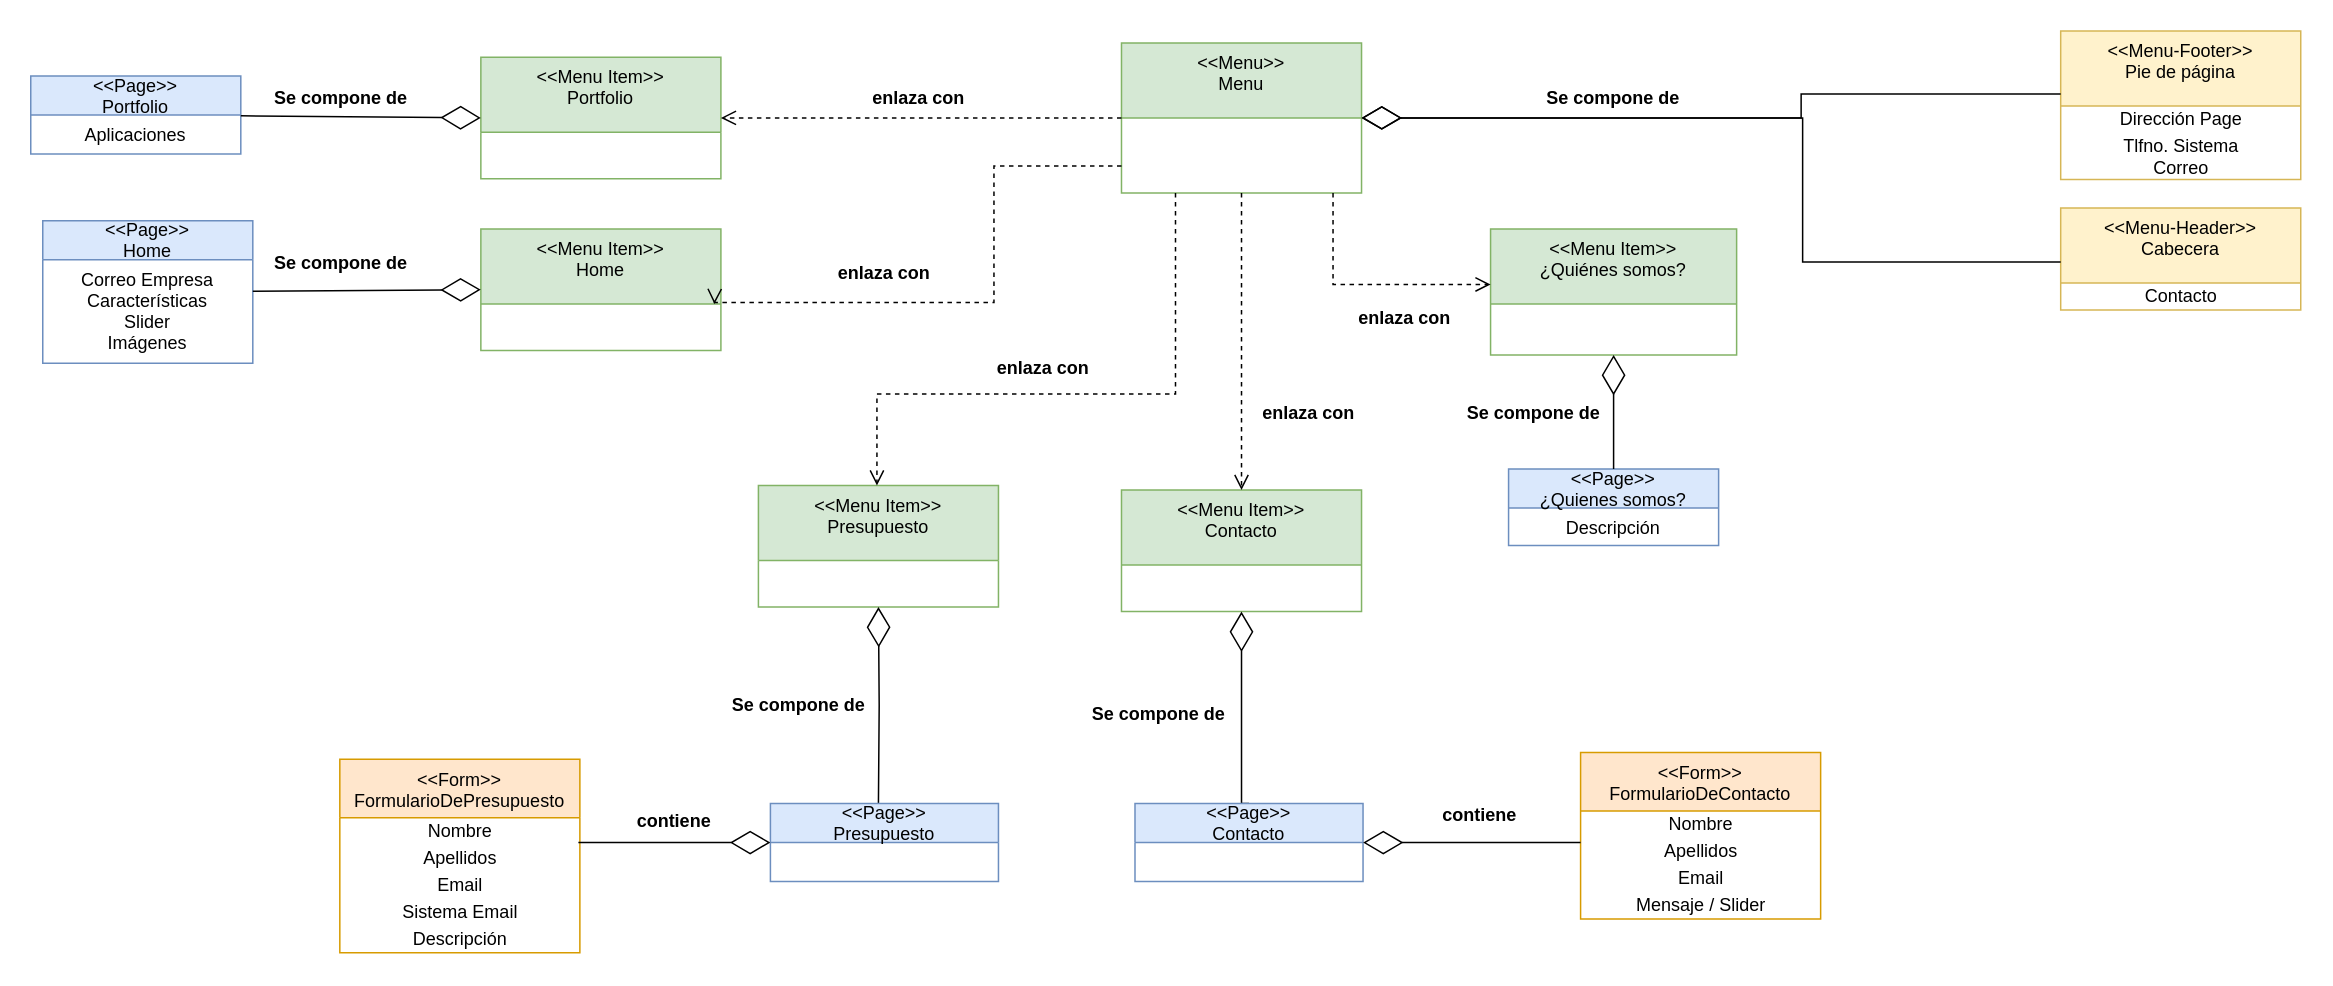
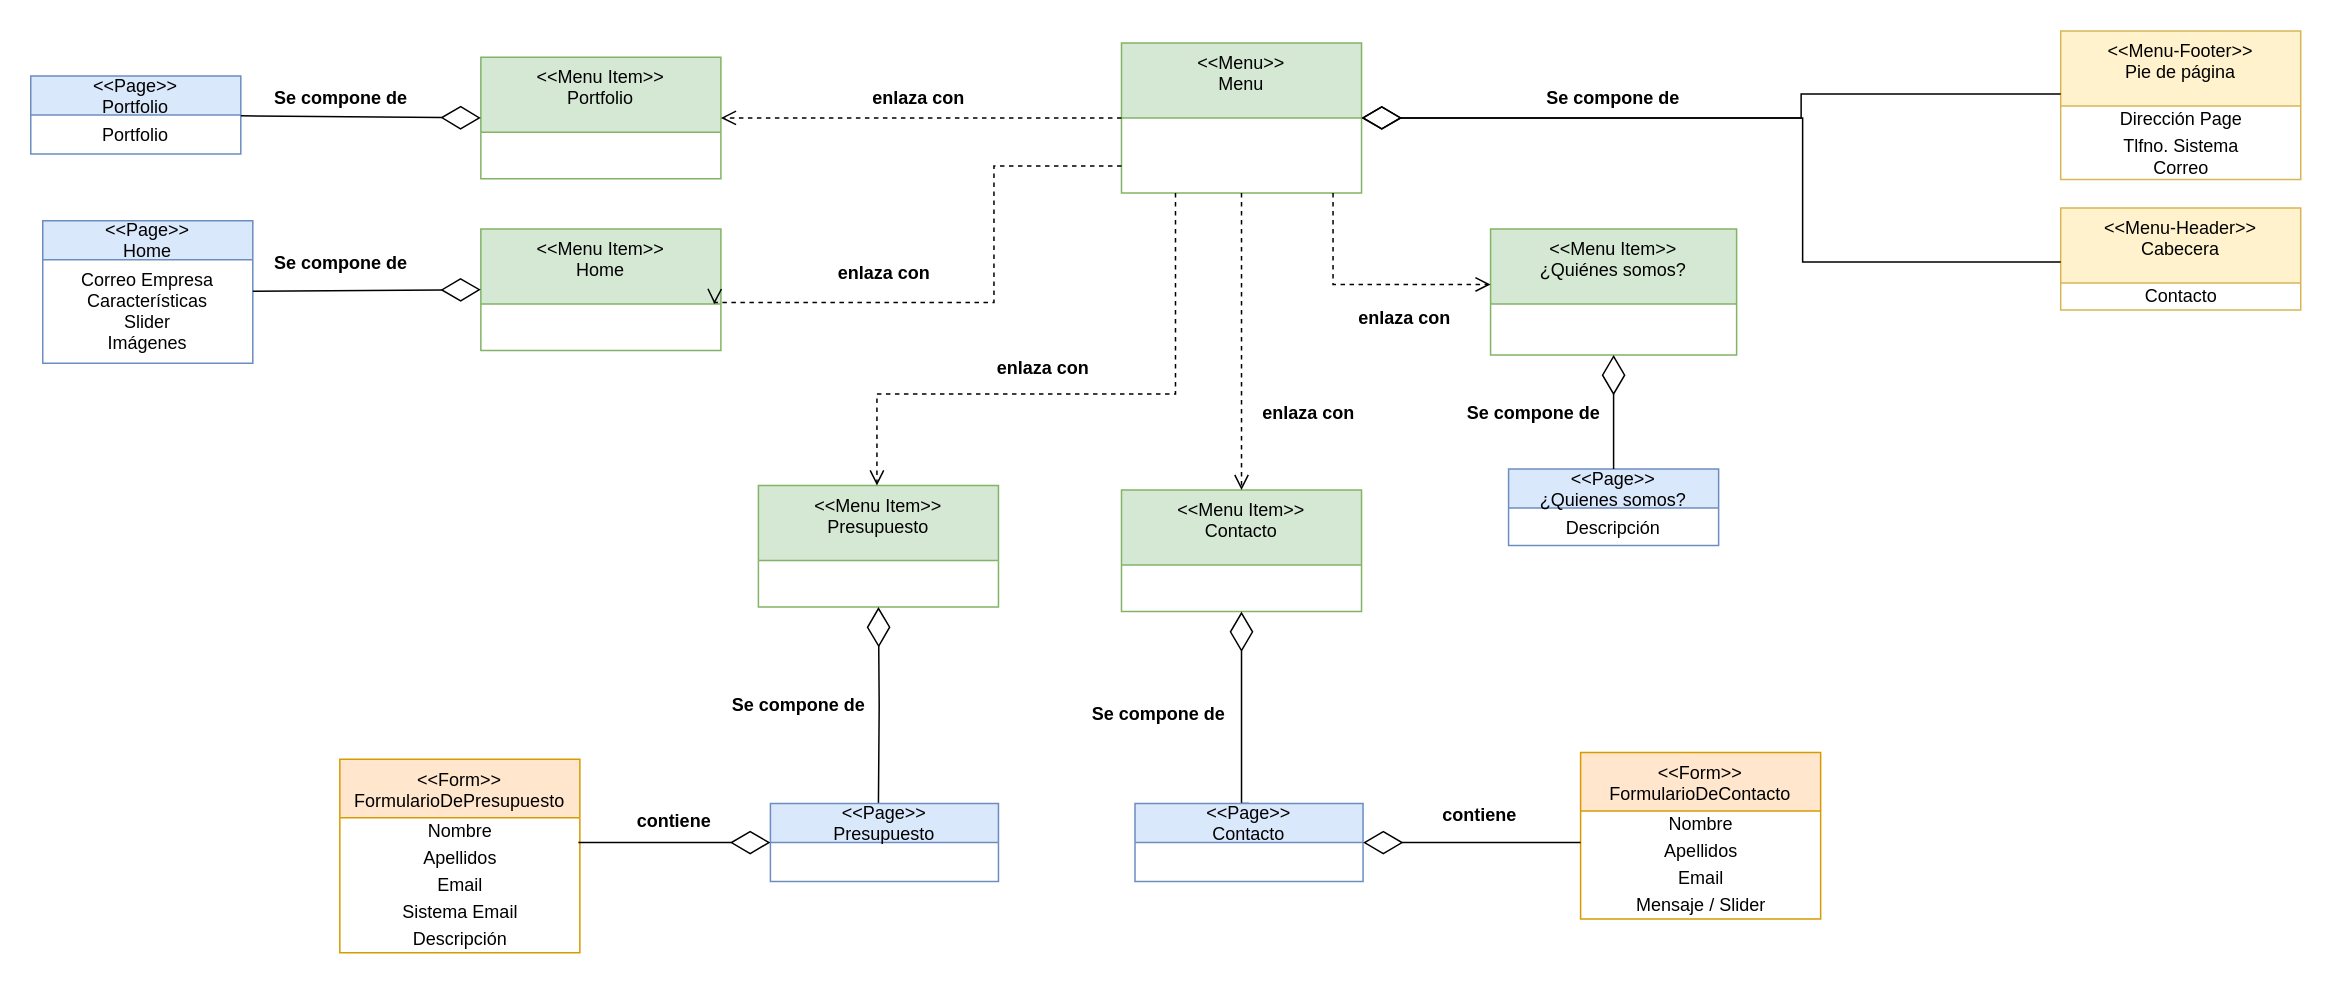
node "Aplicaciones": label "Aplicaciones" -> "Portfolio"
